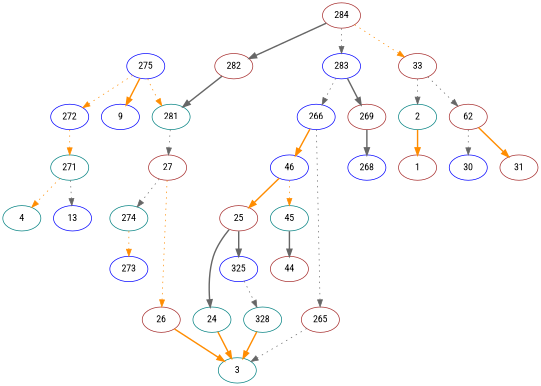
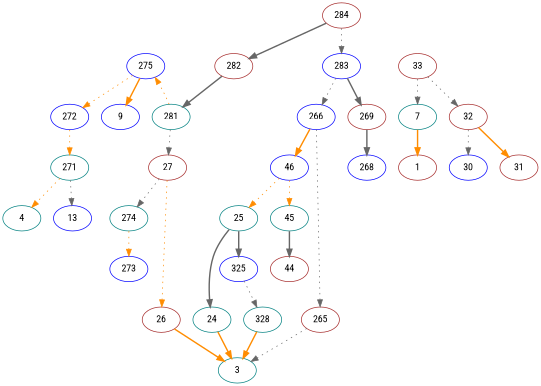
edge "284" -> "33": removed
edge "275" -> "281": reversed
node "2": label "2" -> "7"
node "62": label "62" -> "32"
edge "46" -> "25": style bold -> dotted
node "25": color brown -> teal
